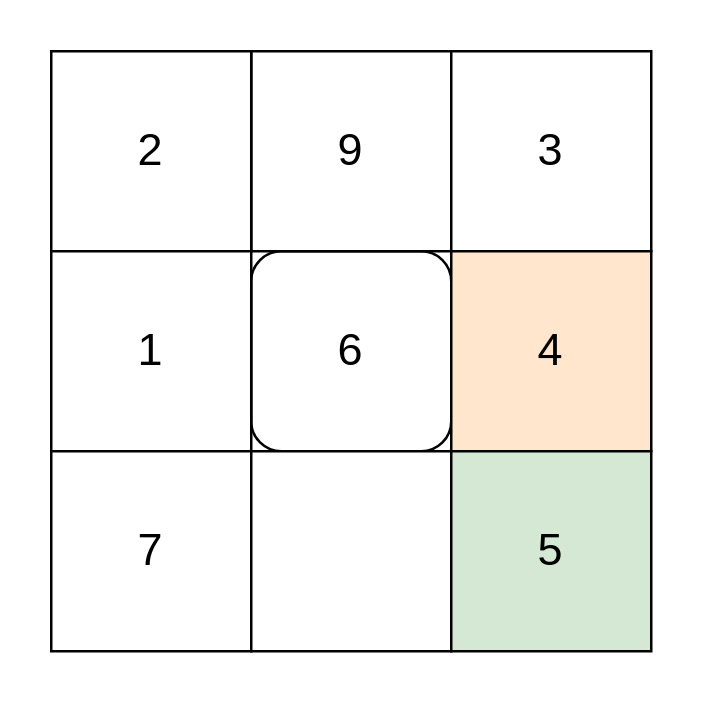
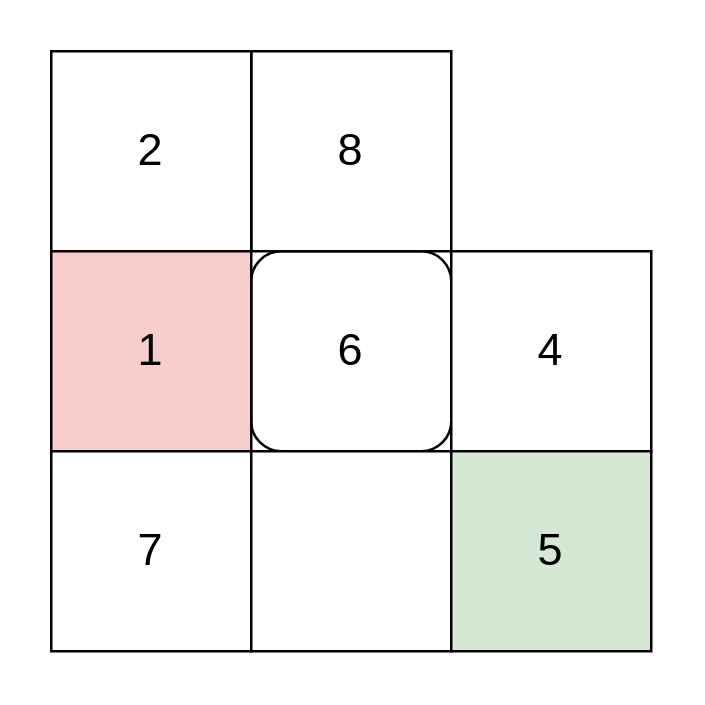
node "9": label "9" -> "8"
node "3": removed
node "1": fillcolor #ffffff -> #f8cecc
node "4": fillcolor #ffe6cc -> #ffffff
